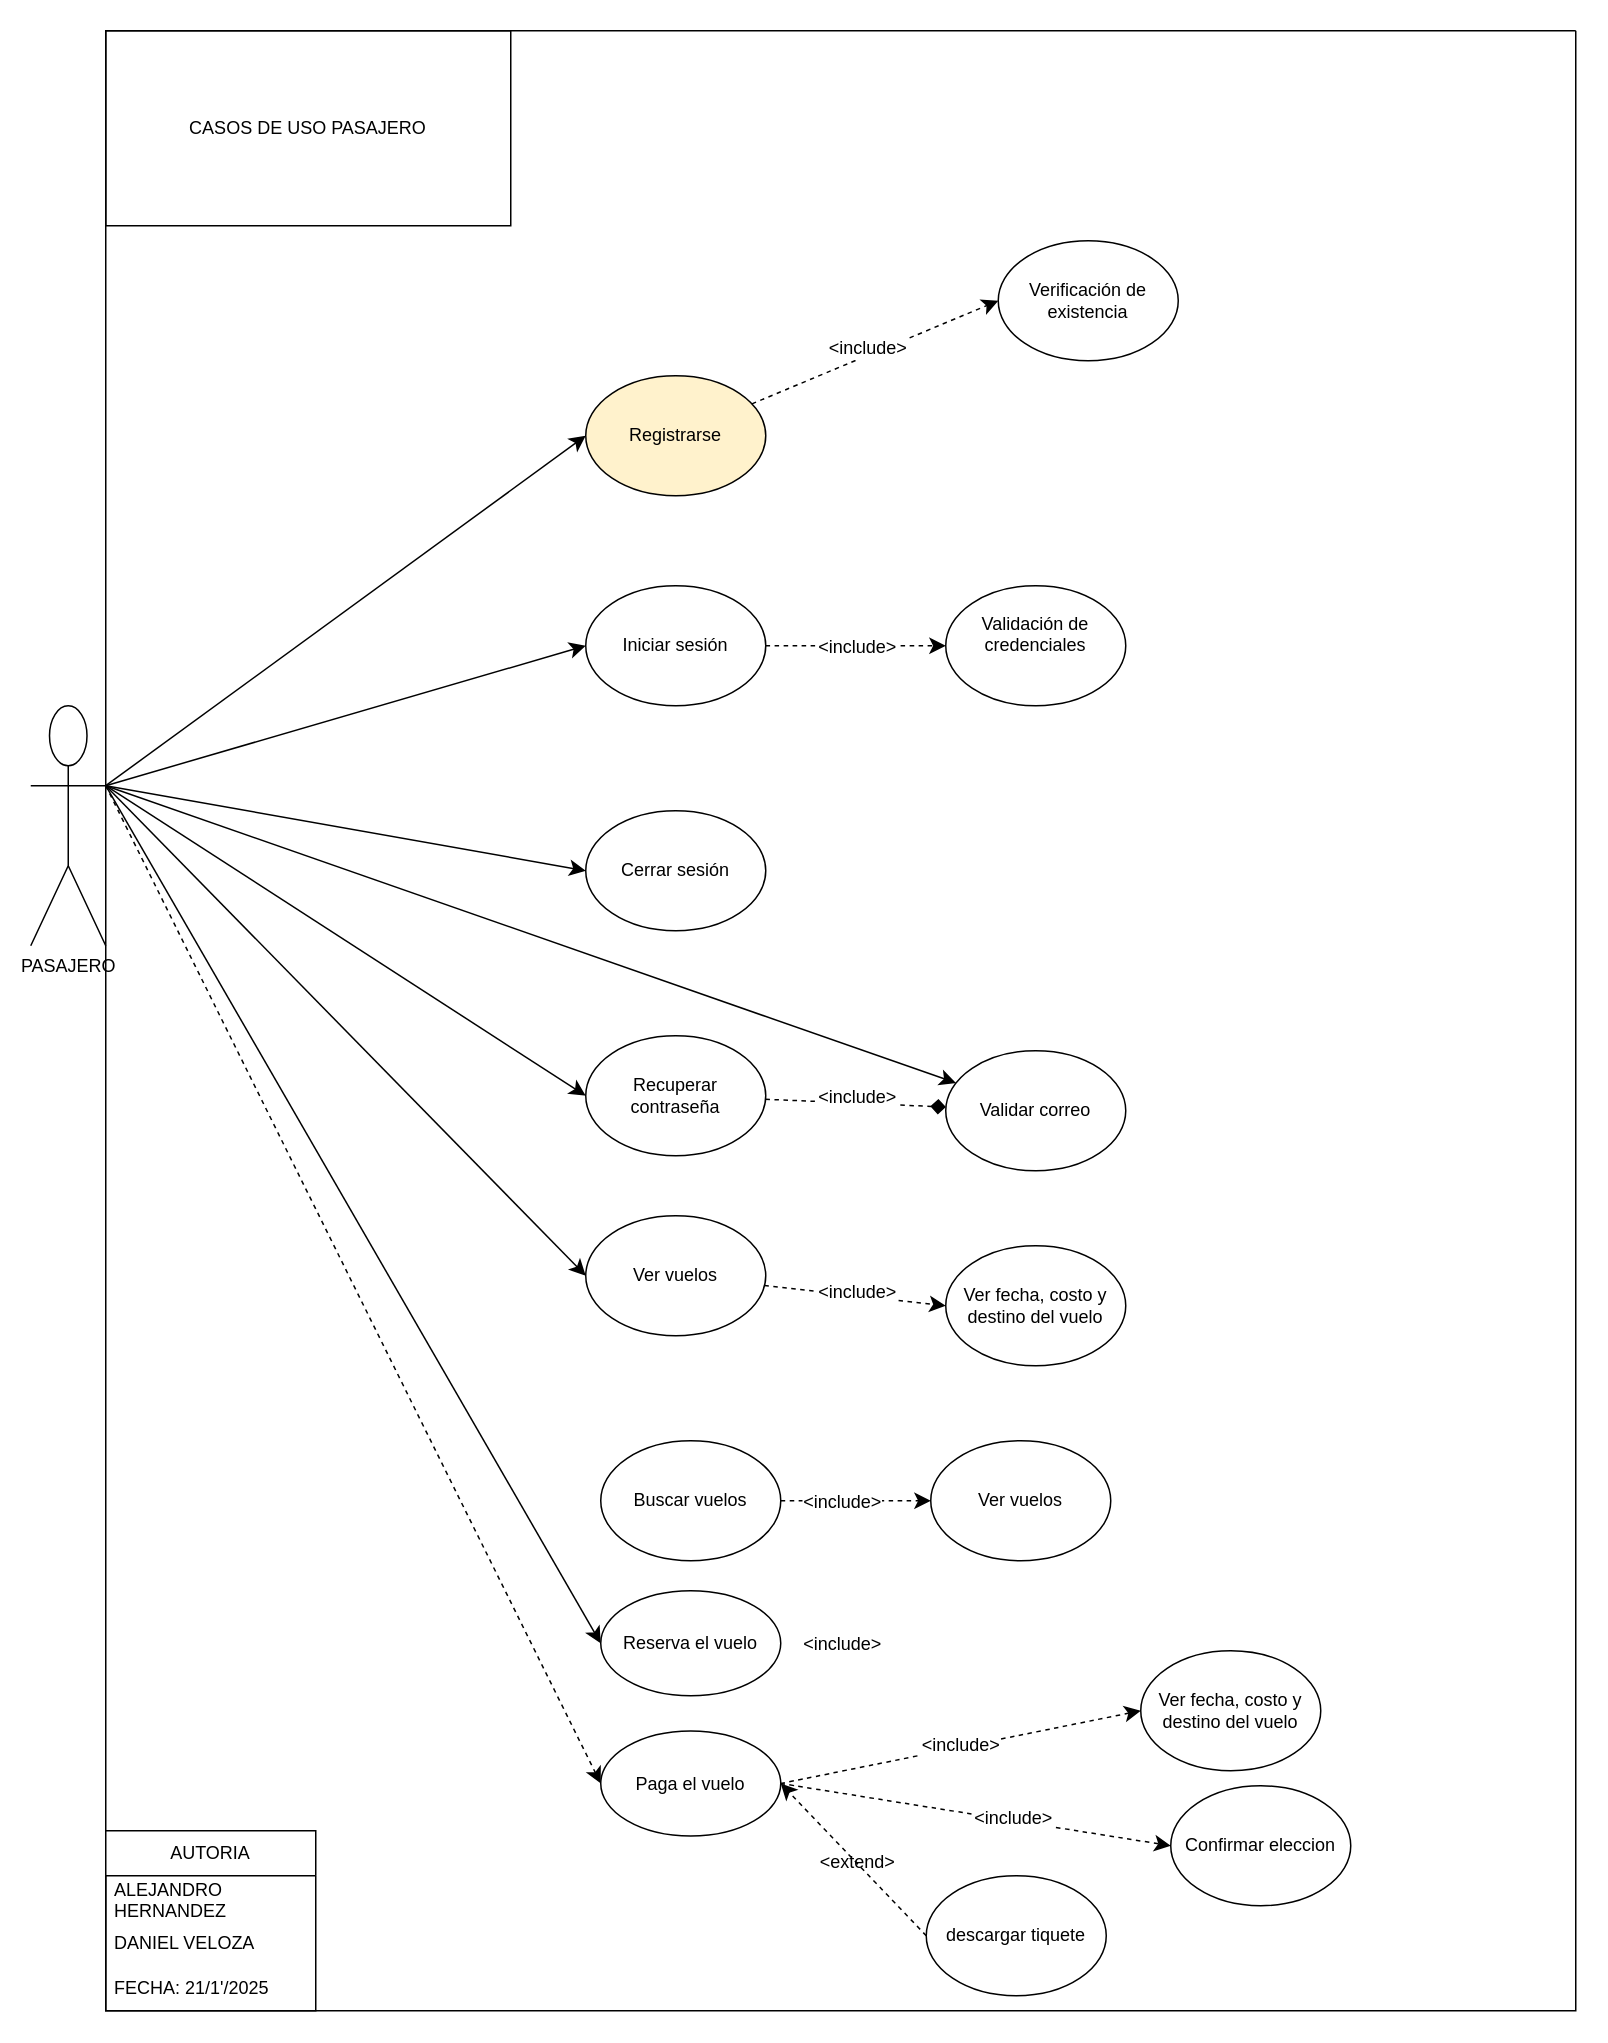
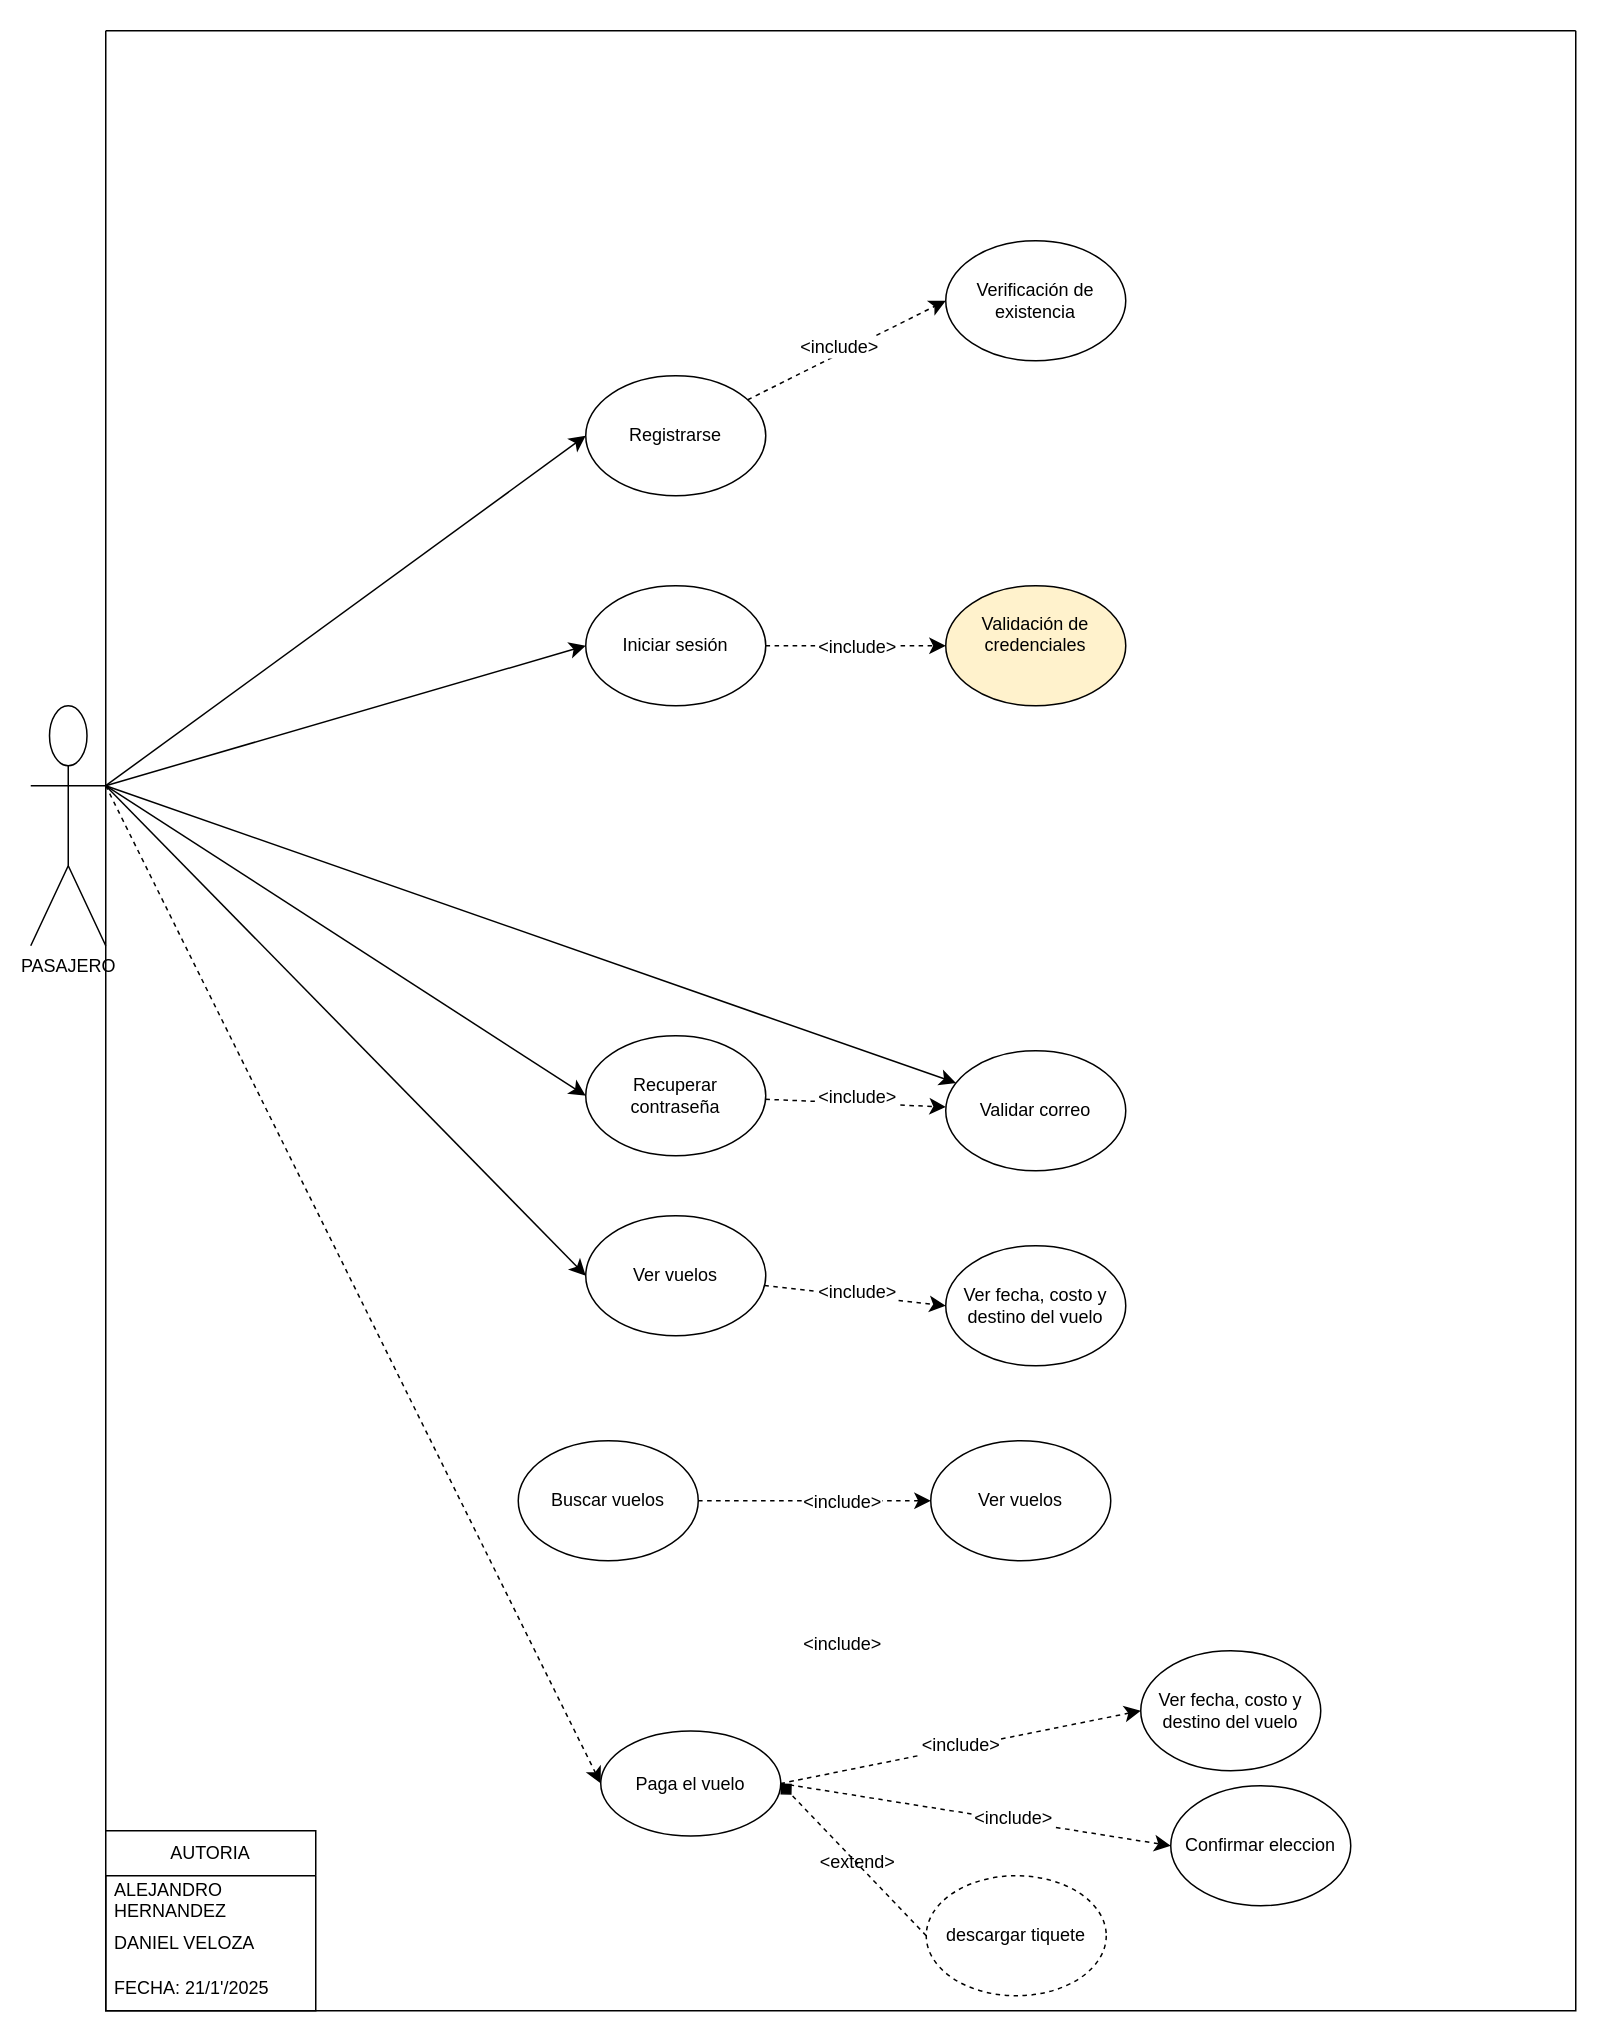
node "CASOS DE USO PASAJERO": removed
node "Verificación de existencia": moved (1088, 301) -> (1036, 301)
node "Registrarse": fillcolor #fff2cc -> #ffffff
node "Validación de credenciales": fillcolor #ffffff -> #fff2cc
edge "PASAJERO" -> "Cerrar sesión": removed
node "Cerrar sesión": removed
edge "Recuperar contraseña" -> "Validar correo": arrowhead diamond -> classic
edge "PASAJERO" -> "Reserva el vuelo": removed
node "Buscar vuelos": moved (691, 1501) -> (608, 1501)
node "Reserva el vuelo": removed
edge "descargar tiquete" -> "Paga el vuelo": arrowhead classic -> diamond
node "descargar tiquete": style solid -> dashed
